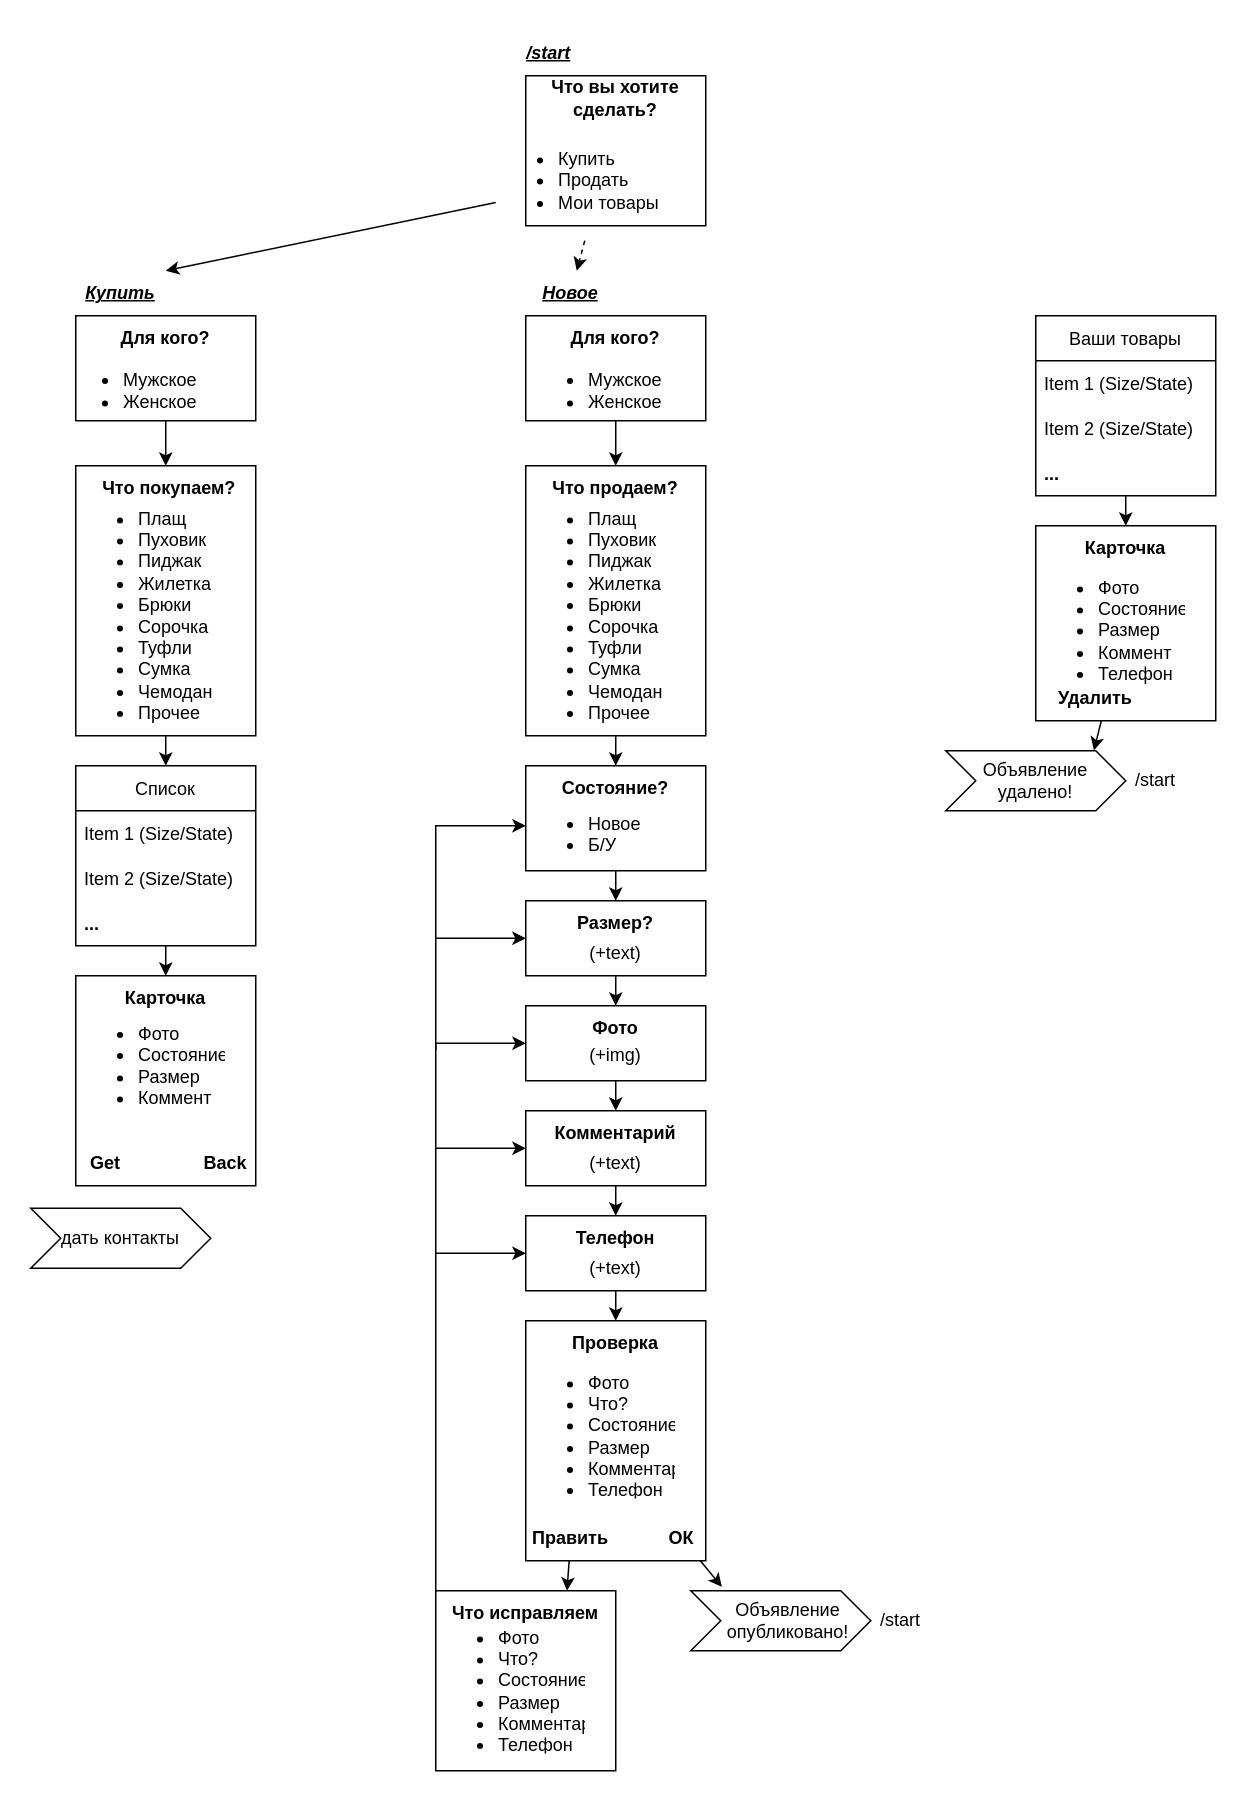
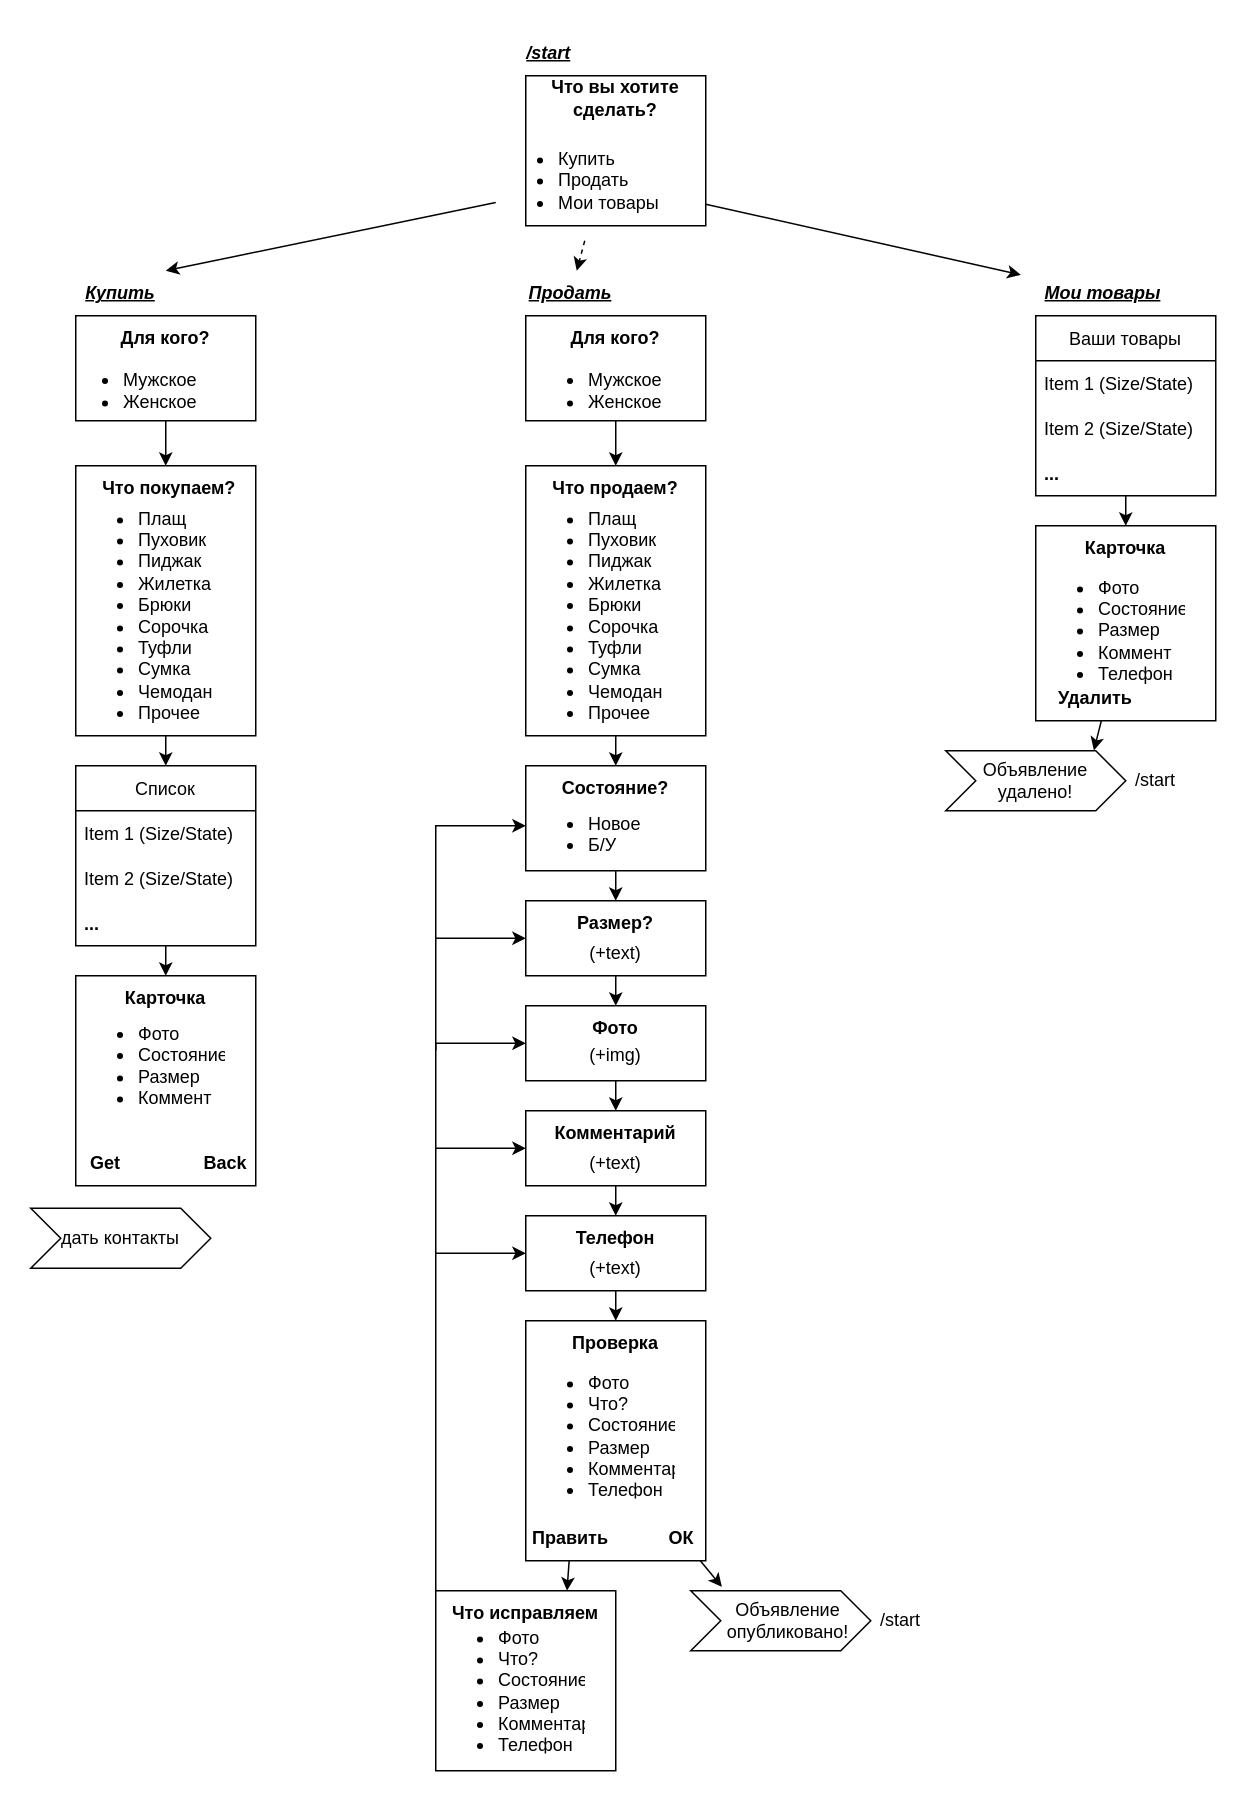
edge "Купить Продать Мои товары" -> "Мои товары": added
node "Новое": label "Новое" -> "Продать"
node "Мои товары": added
